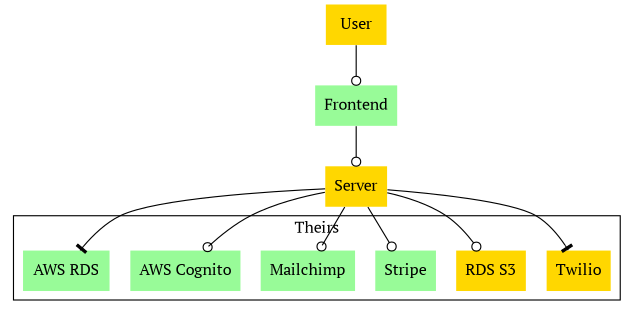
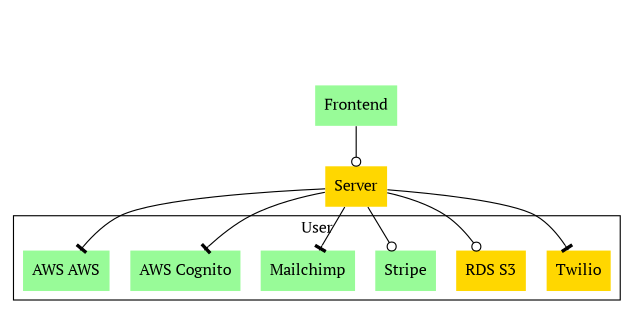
node "User": removed
edge "Server" -> "AWS Cognito": arrowhead odot -> tee
edge "Server" -> "Mailchimp": arrowhead odot -> tee
cluster "Theirs": label "Theirs" -> "User"
node "AWS RDS": label "AWS RDS" -> "AWS AWS"
